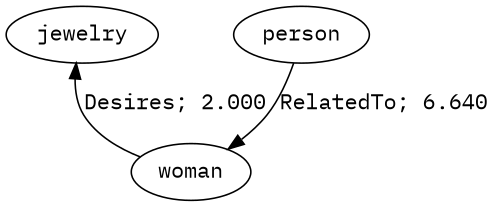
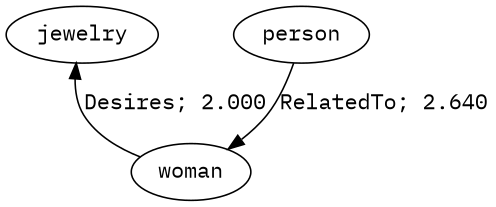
edge "person" -> "woman": label "RelatedTo; 6.640" -> "RelatedTo; 2.640"
